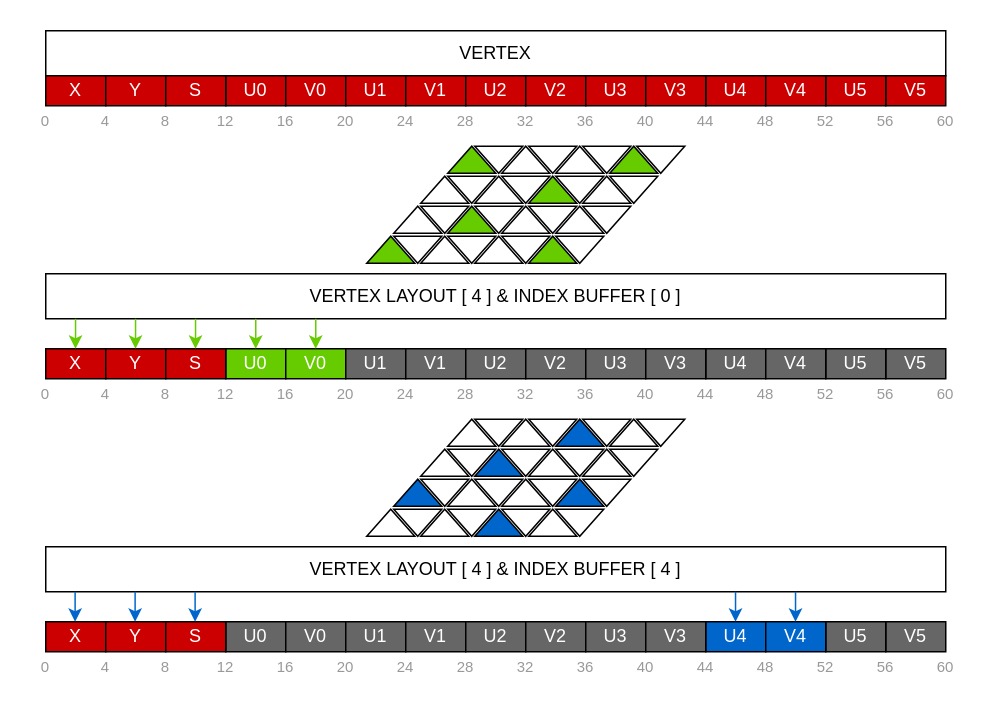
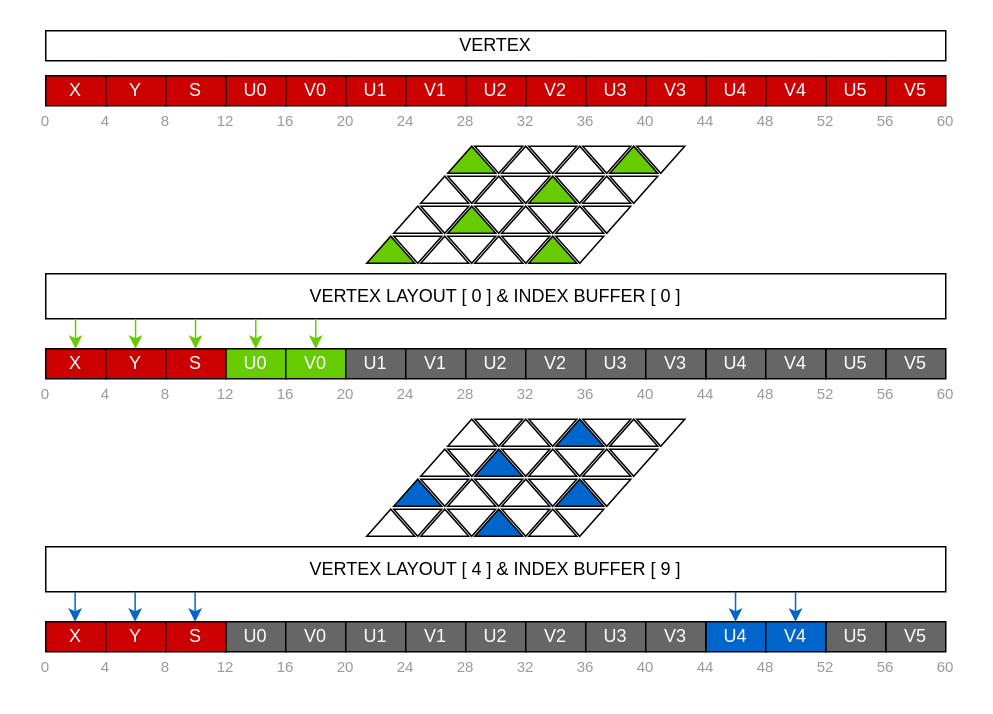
node "VERTEX": size 900x45 -> 900x30
node "VERTEX LAYOUT [ 4 ] & INDEX BUFFER [ 0 ]": label "VERTEX LAYOUT [ 4 ] & INDEX BUFFER [ 0 ]" -> "VERTEX LAYOUT [ 0 ] & INDEX BUFFER [ 0 ]"
node "VERTEX LAYOUT [ 4 ] & INDEX BUFFER [ 4 ]": label "VERTEX LAYOUT [ 4 ] & INDEX BUFFER [ 4 ]" -> "VERTEX LAYOUT [ 4 ] & INDEX BUFFER [ 9 ]"
